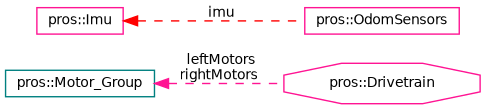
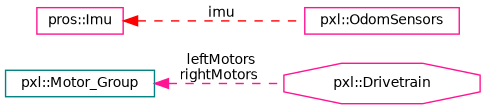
node "pros::OdomSensors": label "pros::OdomSensors" -> "pxl::OdomSensors"
node "pros::Motor_Group": label "pros::Motor_Group" -> "pxl::Motor_Group"
node "pros::Drivetrain": label "pros::Drivetrain" -> "pxl::Drivetrain"
